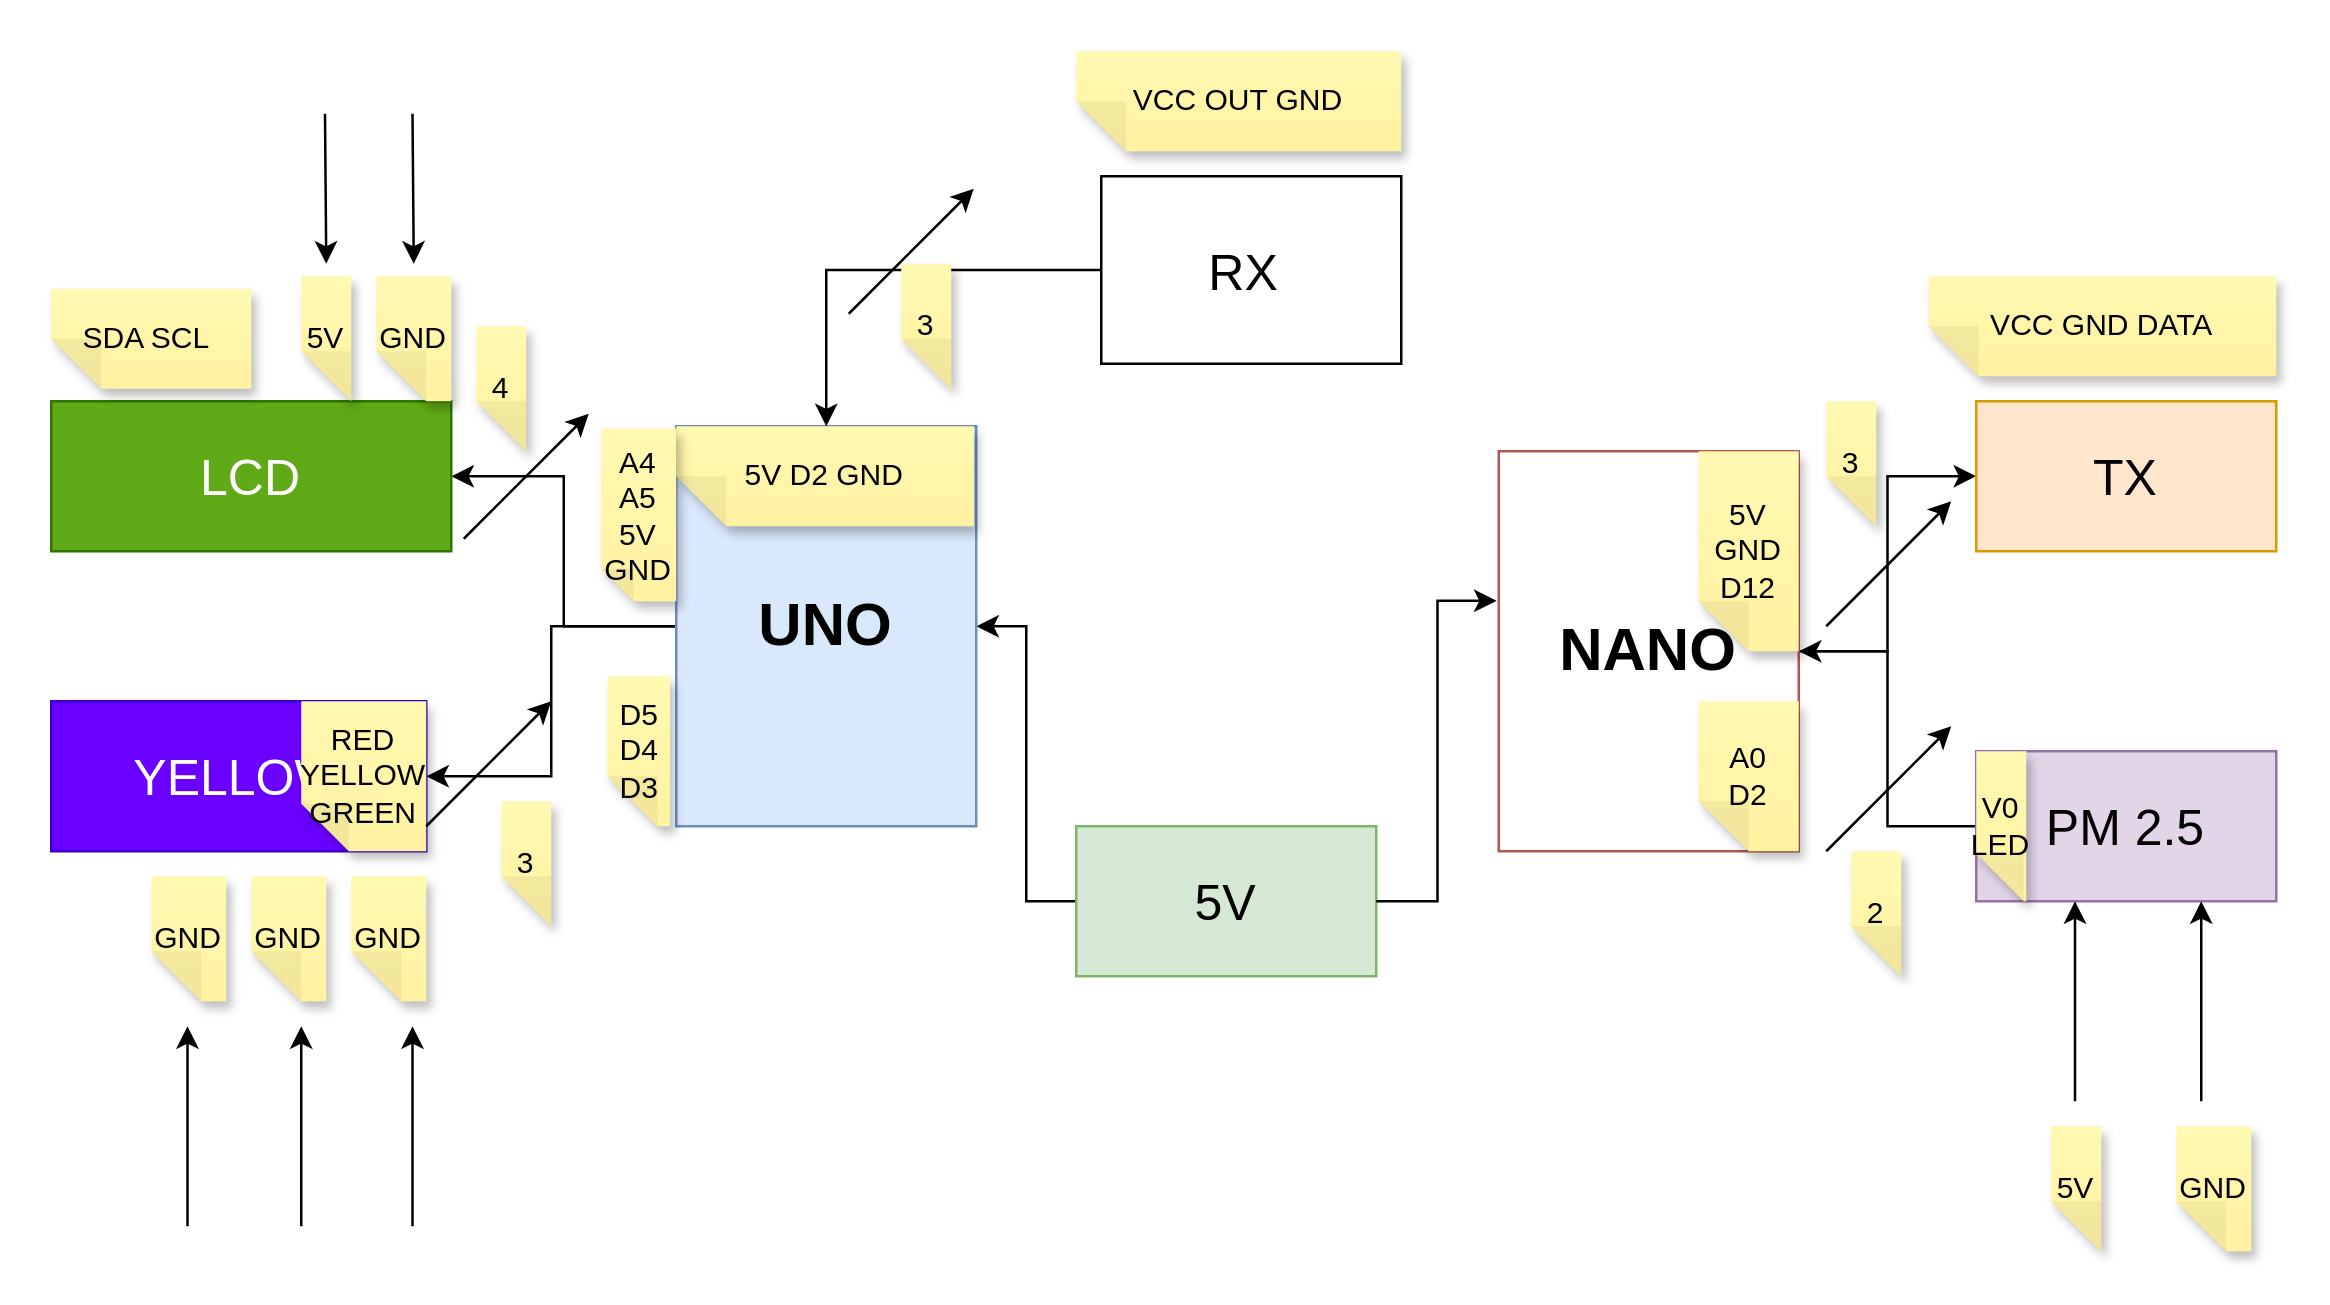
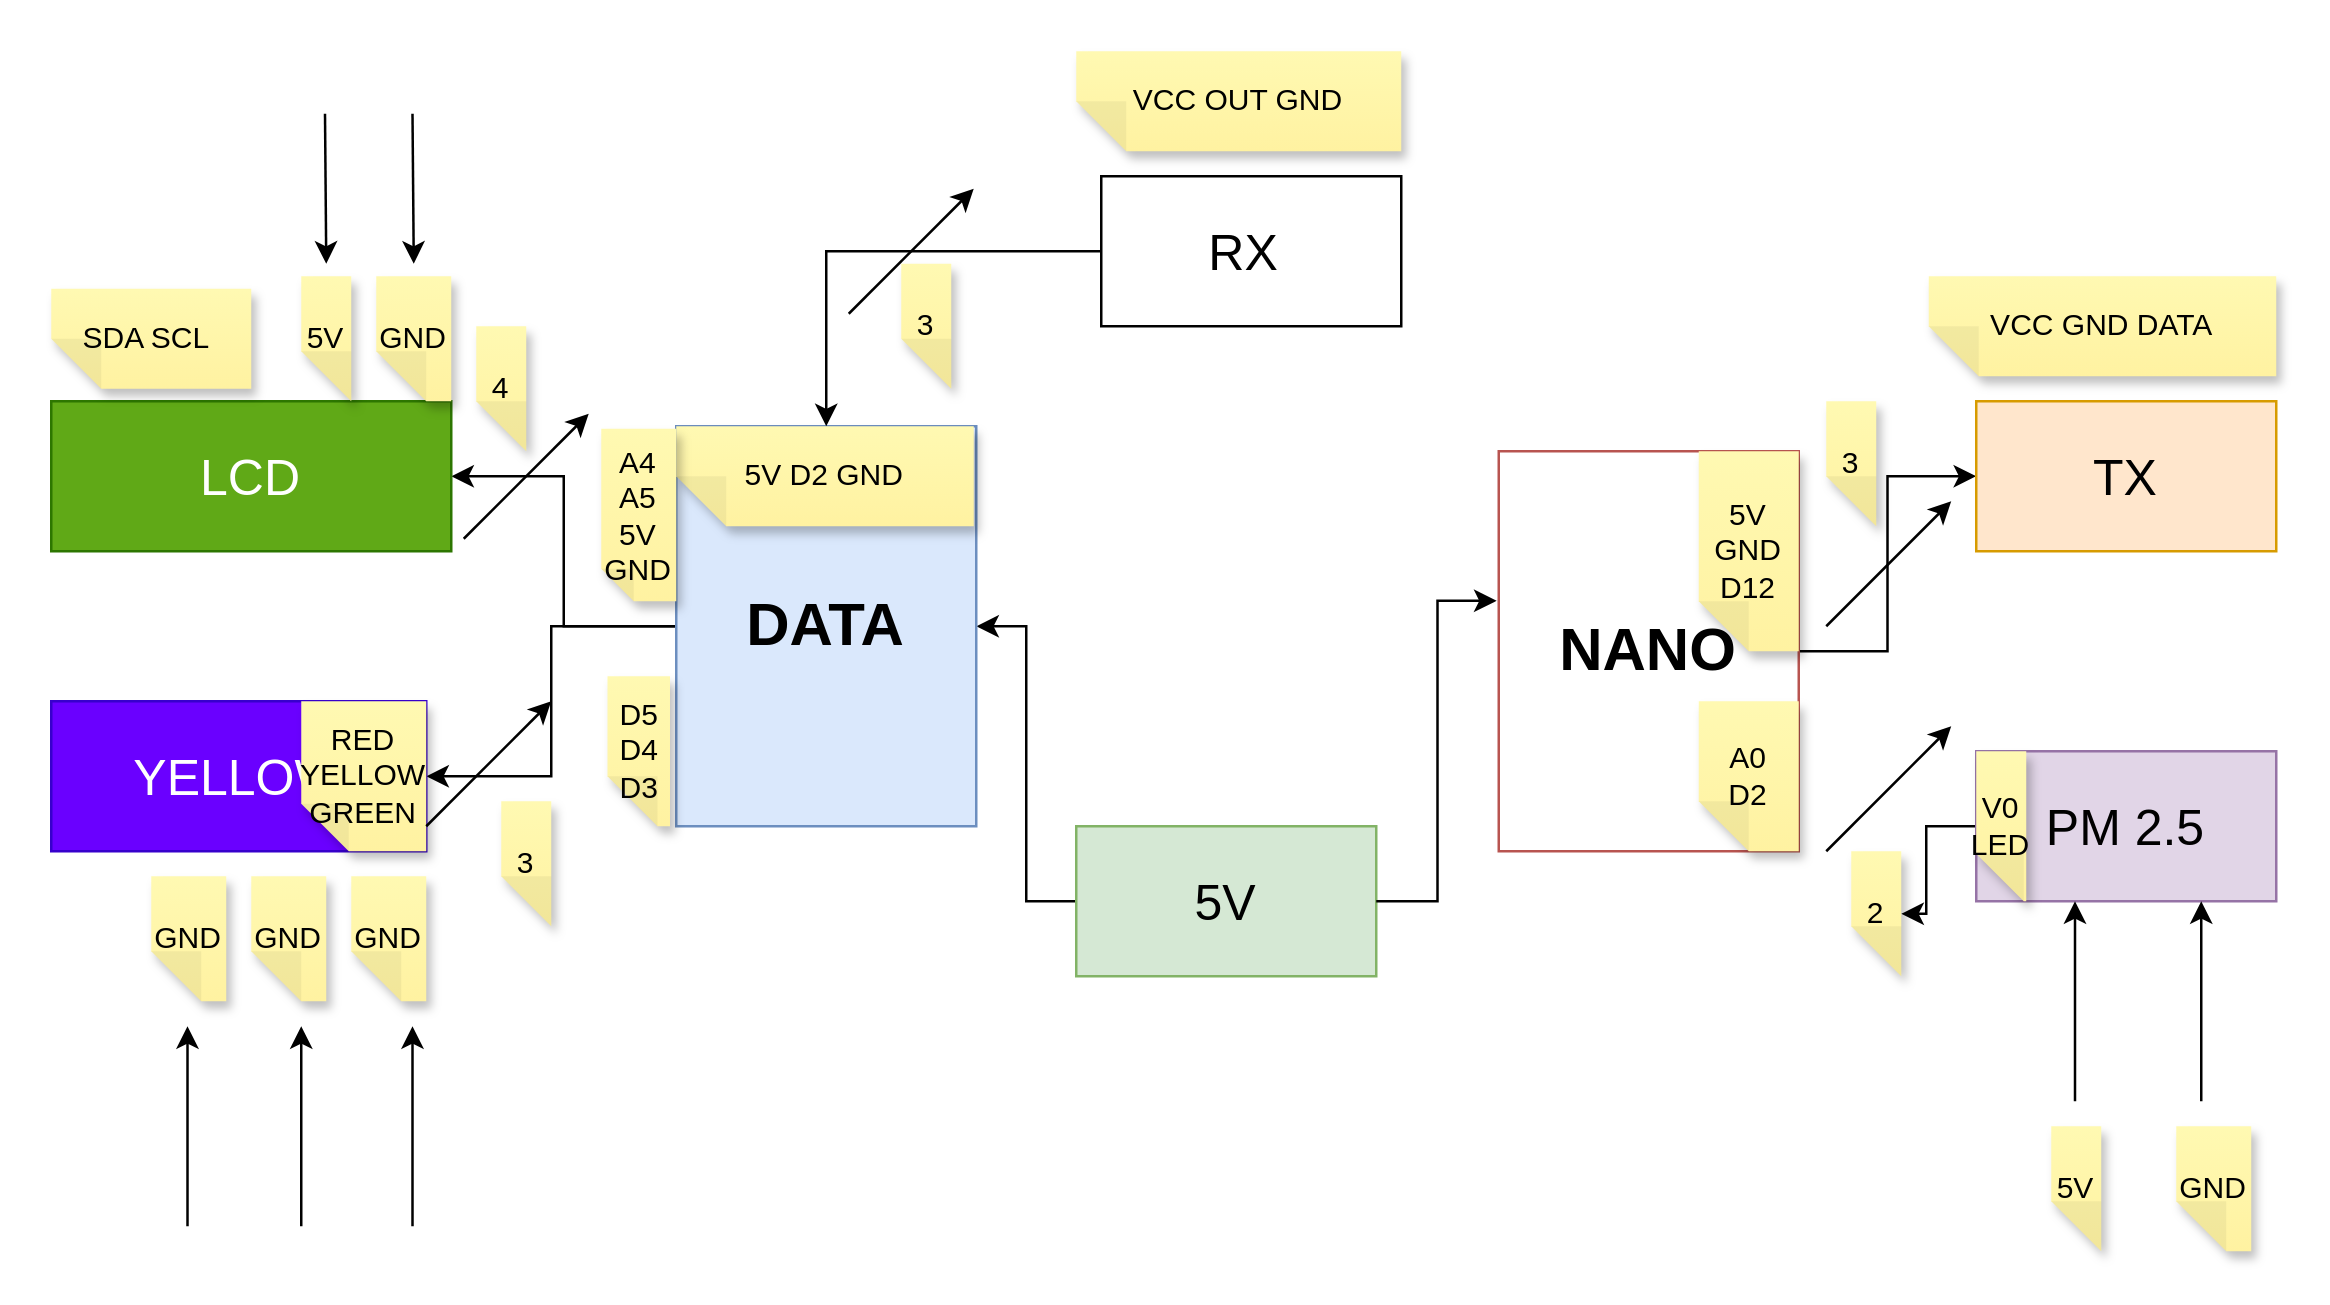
node "RX": size 300x188 -> 300x150
node "UNO": label "UNO" -> "DATA"
edge "PM 2.5" -> "NANO": now "PM 2.5" -> "2"
